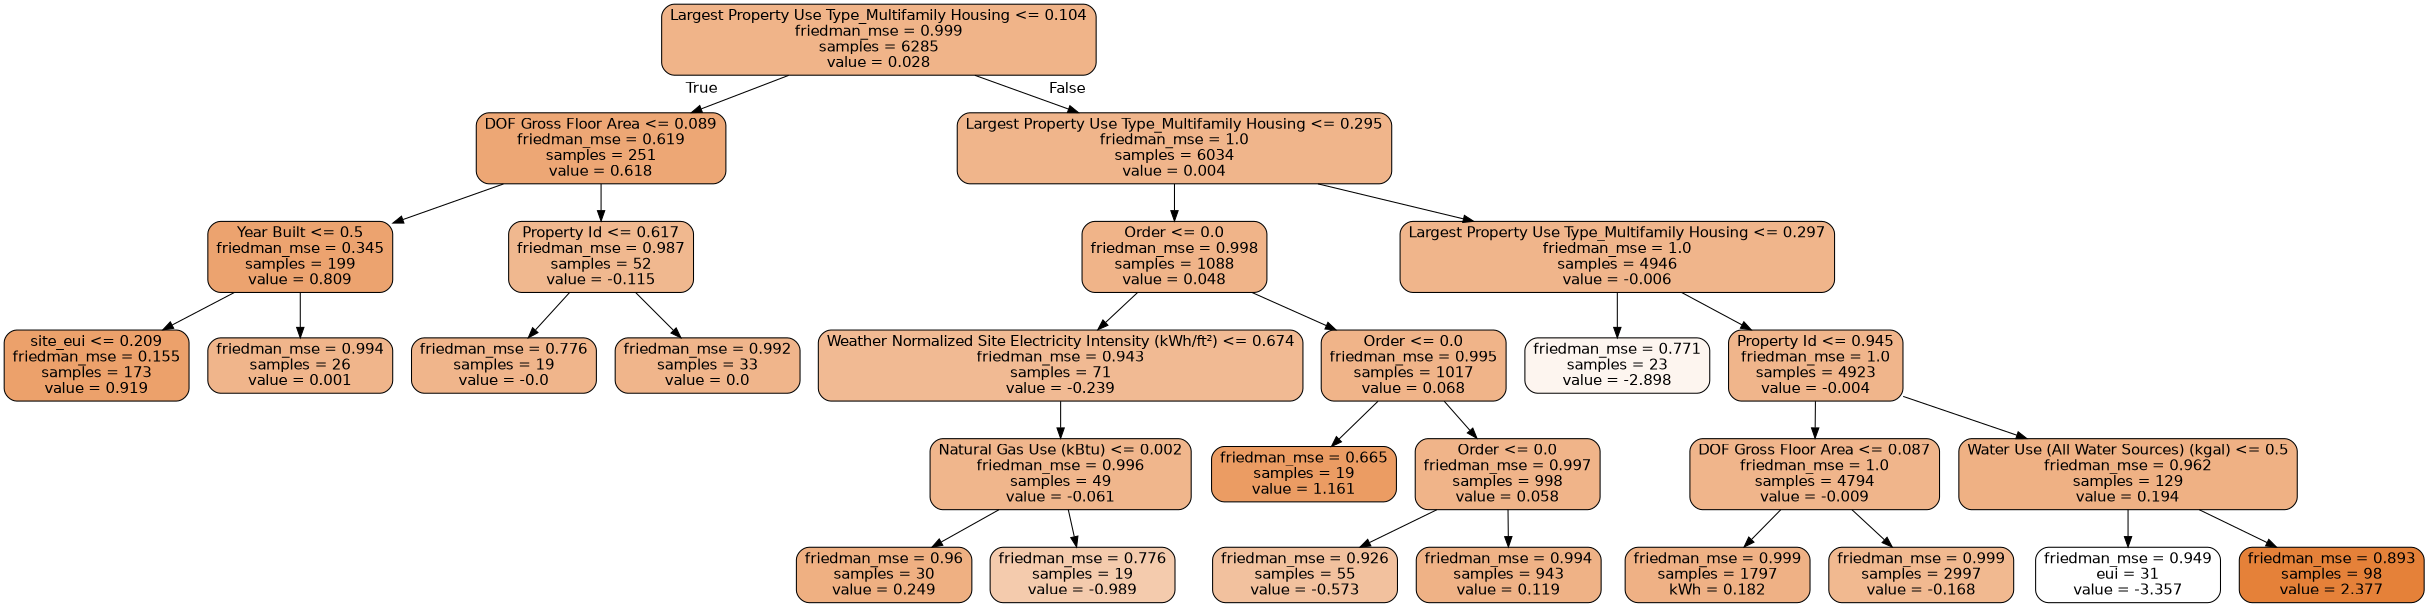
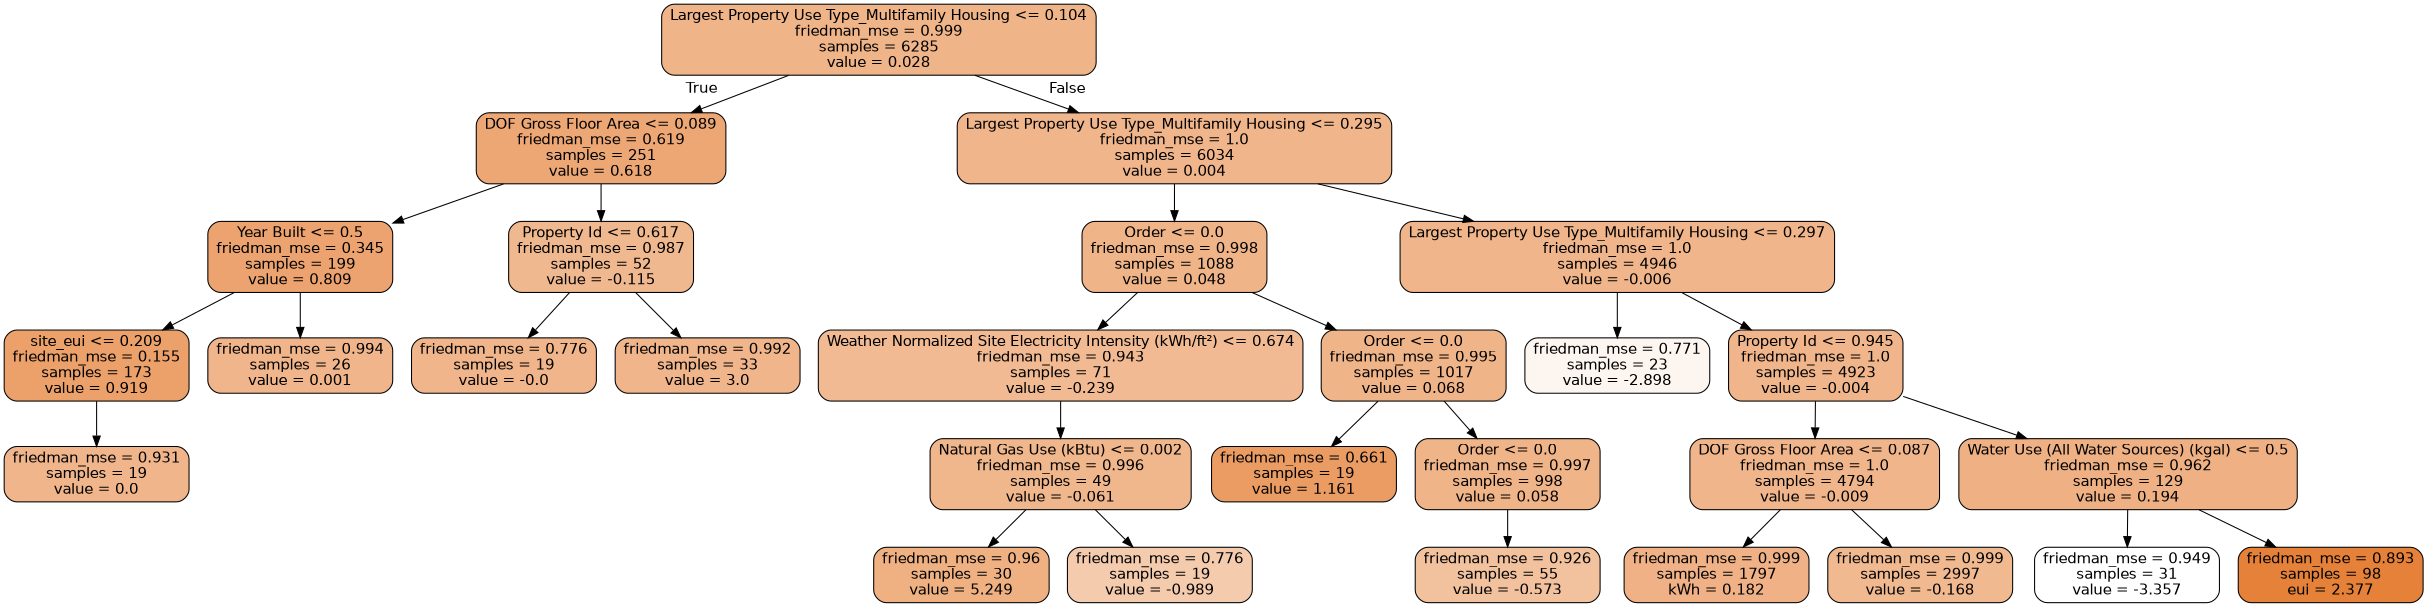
node "friedman_mse = 0.992 samples = 33 value = 0.0": label "friedman_mse = 0.992 samples = 33 value = 0.0" -> "friedman_mse = 0.992 samples = 33 value = 3.0"
node "friedman_mse = 0.931 samples = 19 value = 0.0": added
node "friedman_mse = 0.665 samples = 19 value = 1.161": label "friedman_mse = 0.665 samples = 19 value = 1.161" -> "friedman_mse = 0.661 samples = 19 value = 1.161"
node "friedman_mse = 0.96 samples = 30 value = 0.249": label "friedman_mse = 0.96 samples = 30 value = 0.249" -> "friedman_mse = 0.96 samples = 30 value = 5.249"
node "friedman_mse = 0.994 samples = 943 value = 0.119": removed
node "friedman_mse = 0.949 eui = 31 value = -3.357": label "friedman_mse = 0.949 eui = 31 value = -3.357" -> "friedman_mse = 0.949 samples = 31 value = -3.357"
node "friedman_mse = 0.893 samples = 98 value = 2.377": label "friedman_mse = 0.893 samples = 98 value = 2.377" -> "friedman_mse = 0.893 samples = 98 eui = 2.377"
